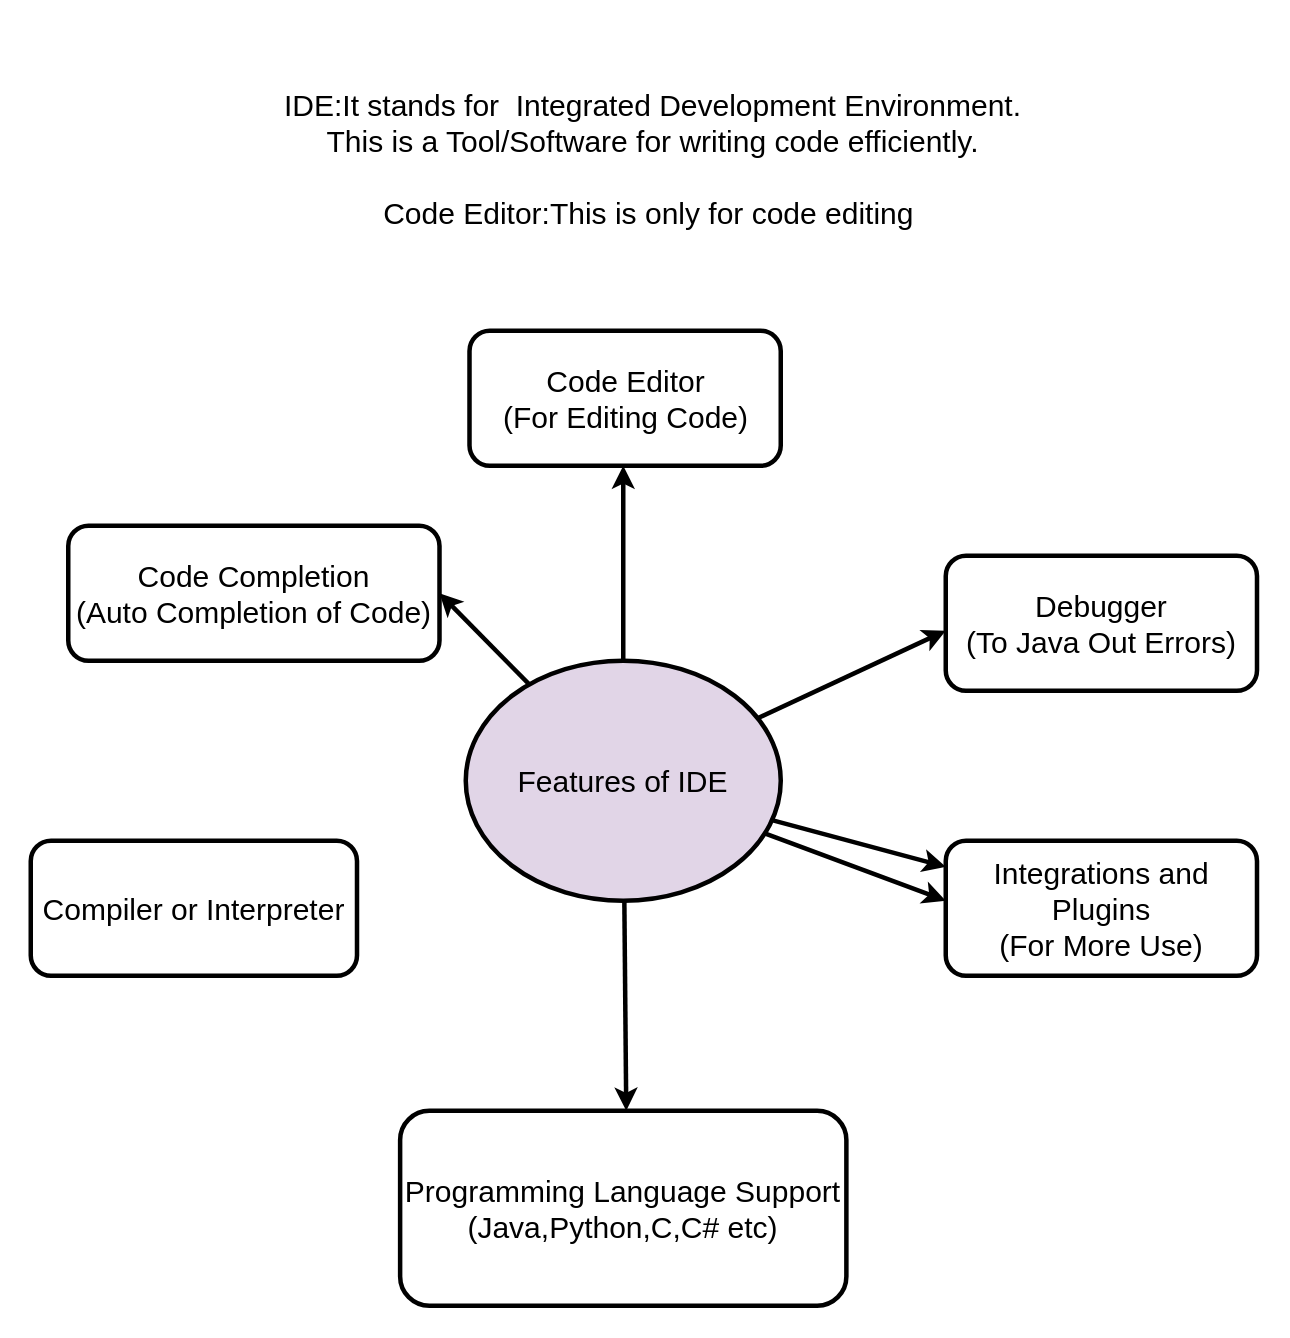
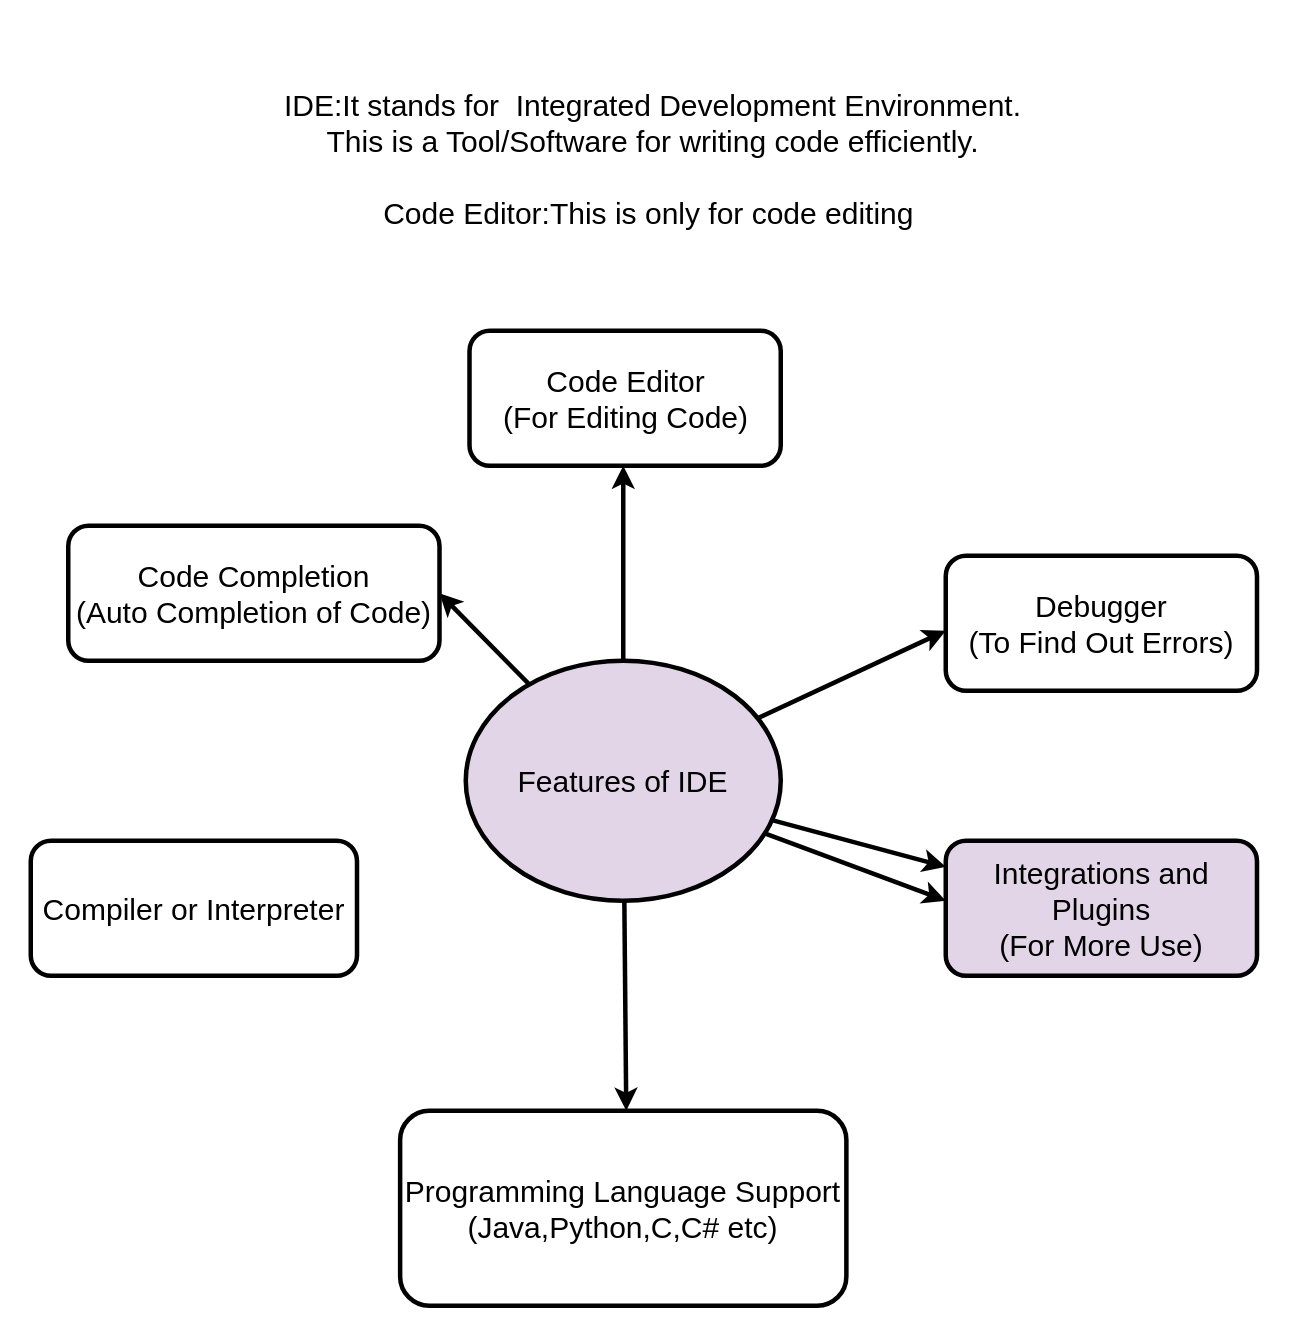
node "Debugger (To Java Out Errors)": label "Debugger (To Java Out Errors)" -> "Debugger (To Find Out Errors)"
node "Integrations and Plugins (For More Use)": fillcolor #ffffff -> #e1d5e7
